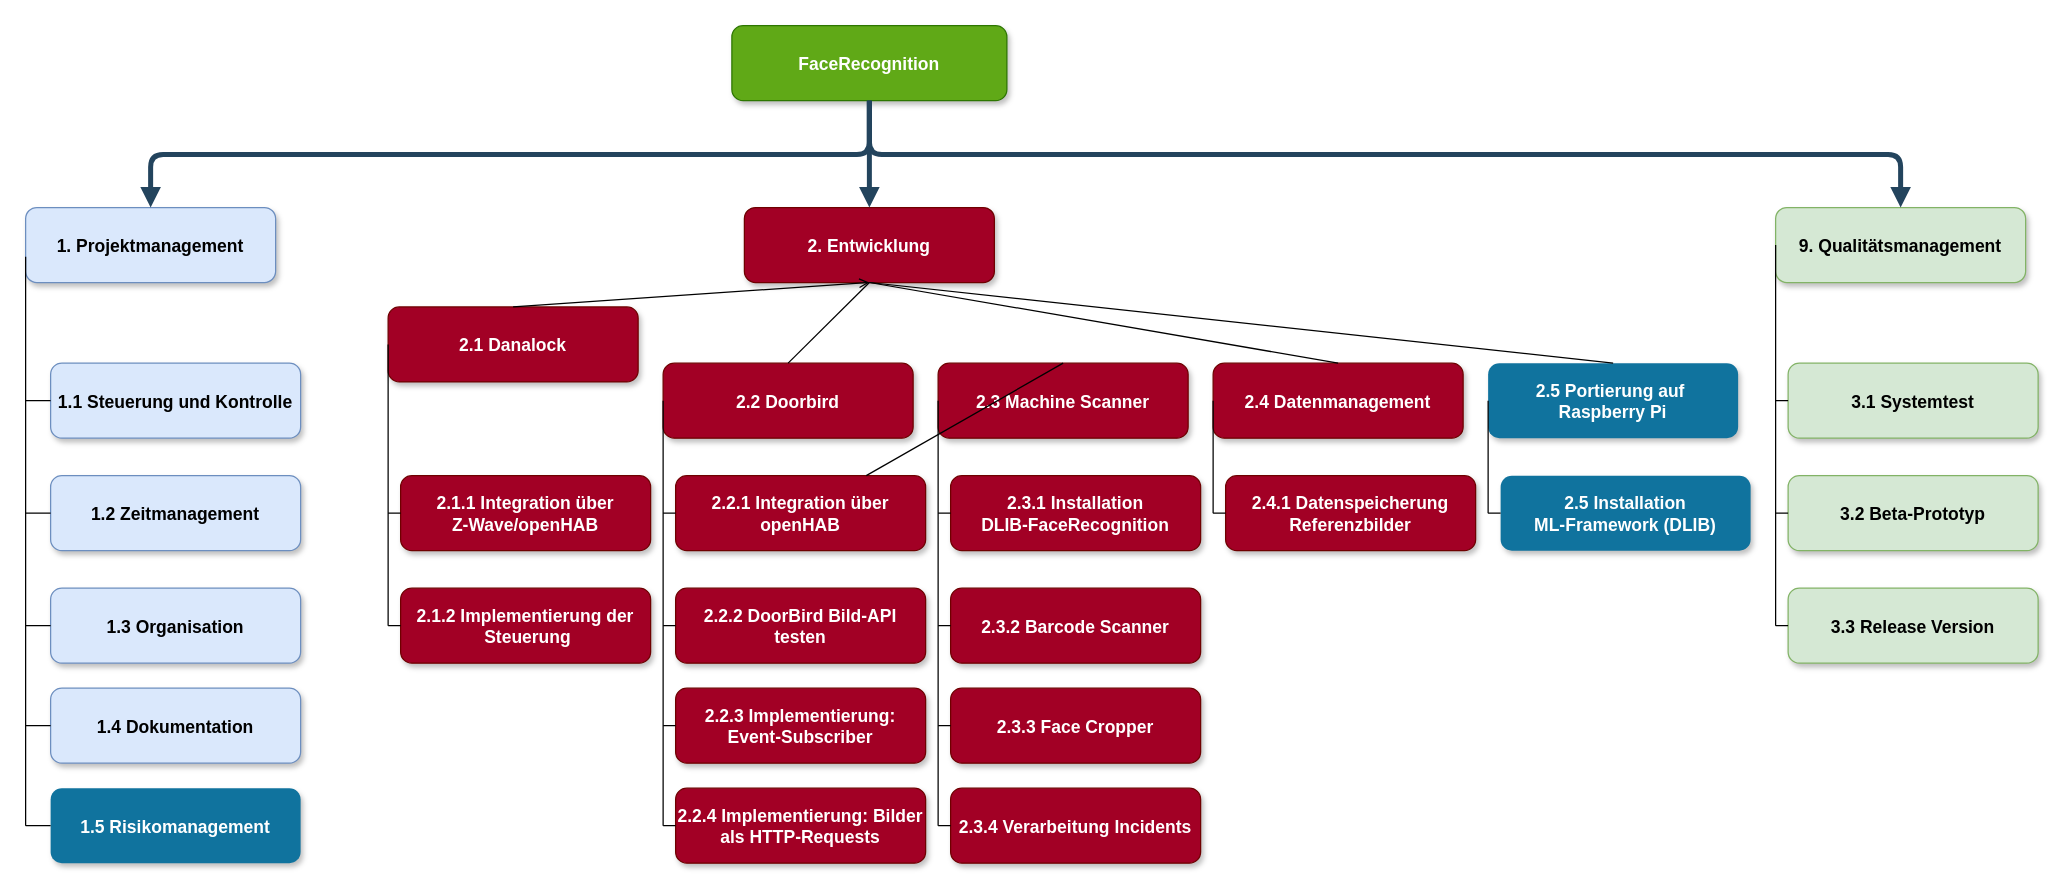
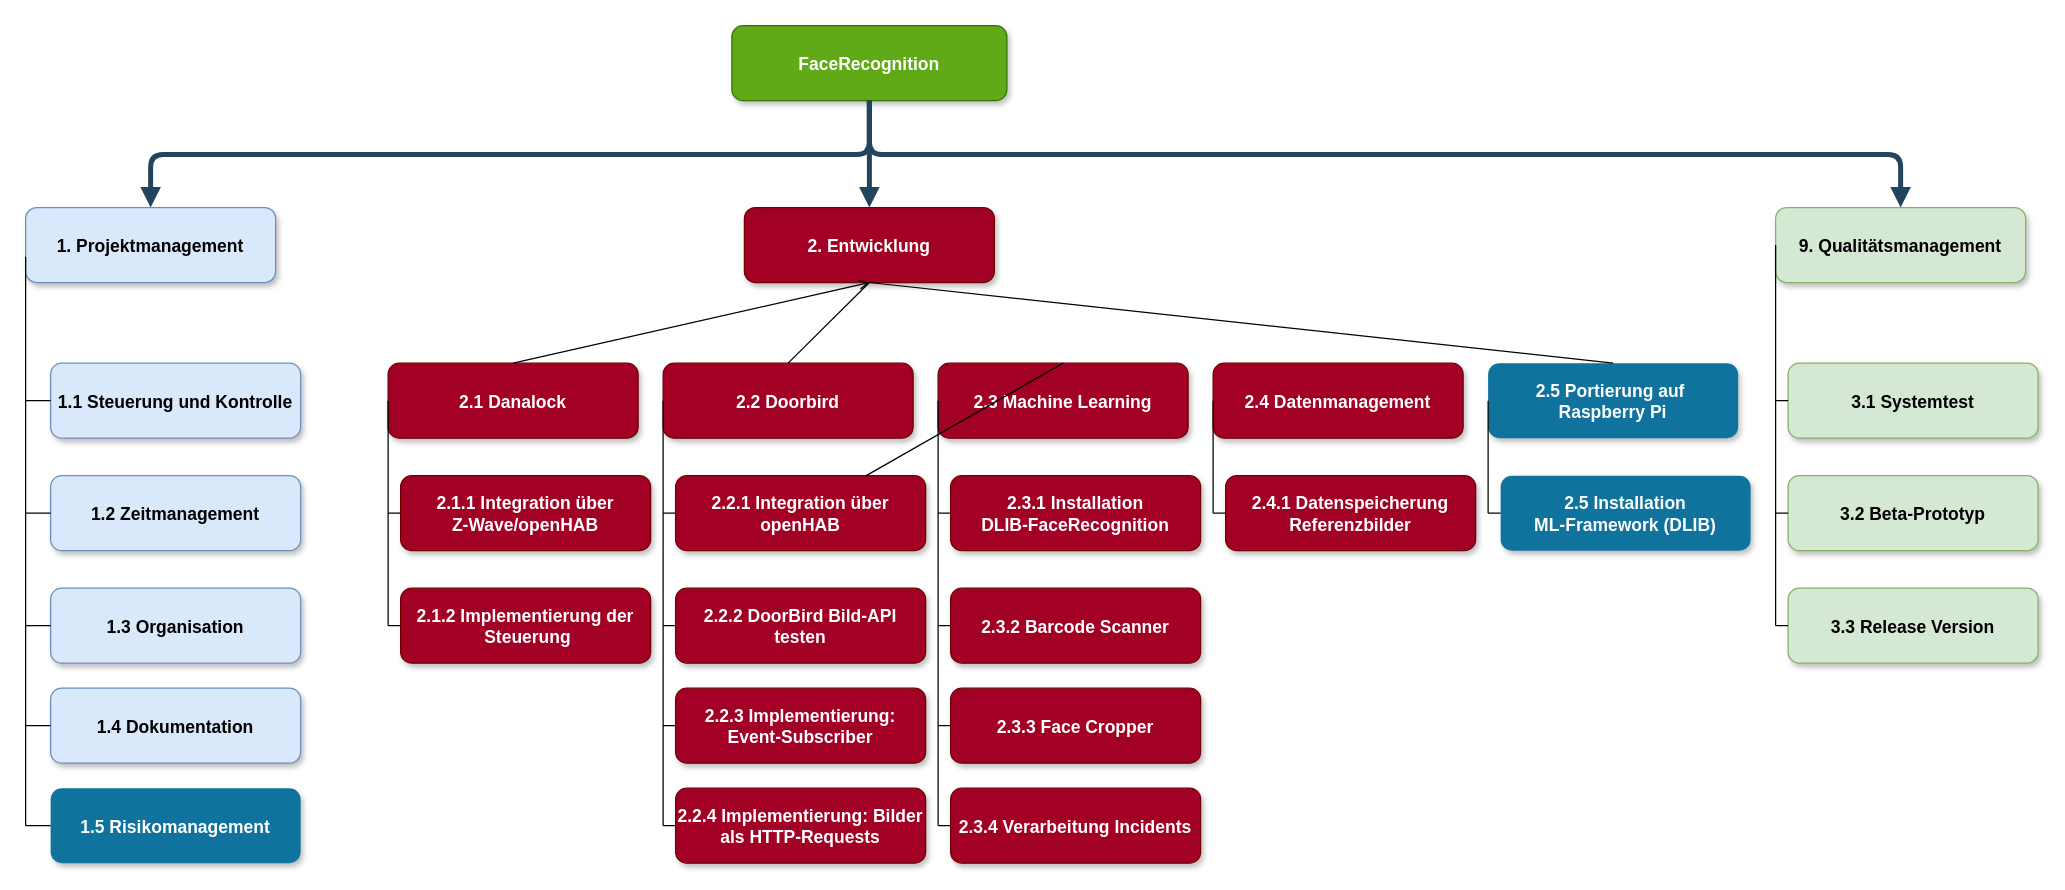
edge "2. Entwicklung" -- "2.4 Datenmanagement": removed
node "2.1 Danalock": moved (513, 344) -> (513, 401)
node "2.3 Machine Scanner": label "2.3 Machine Scanner" -> "2.3 Machine Learning"
